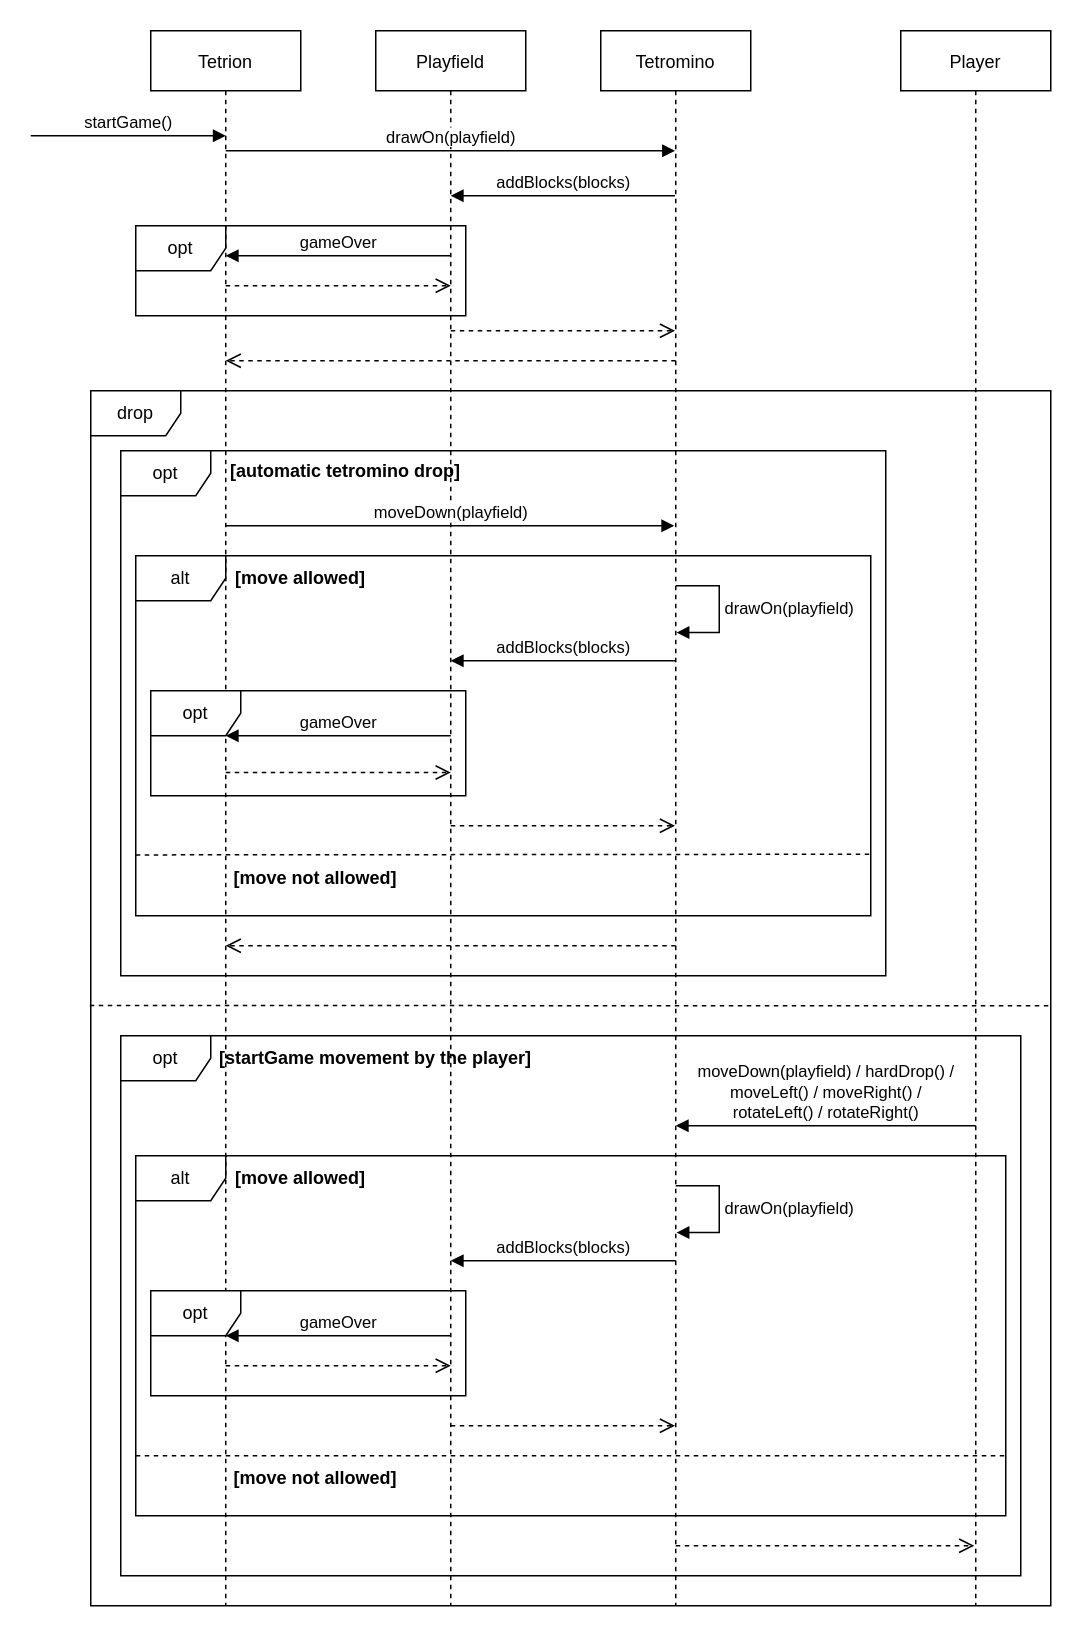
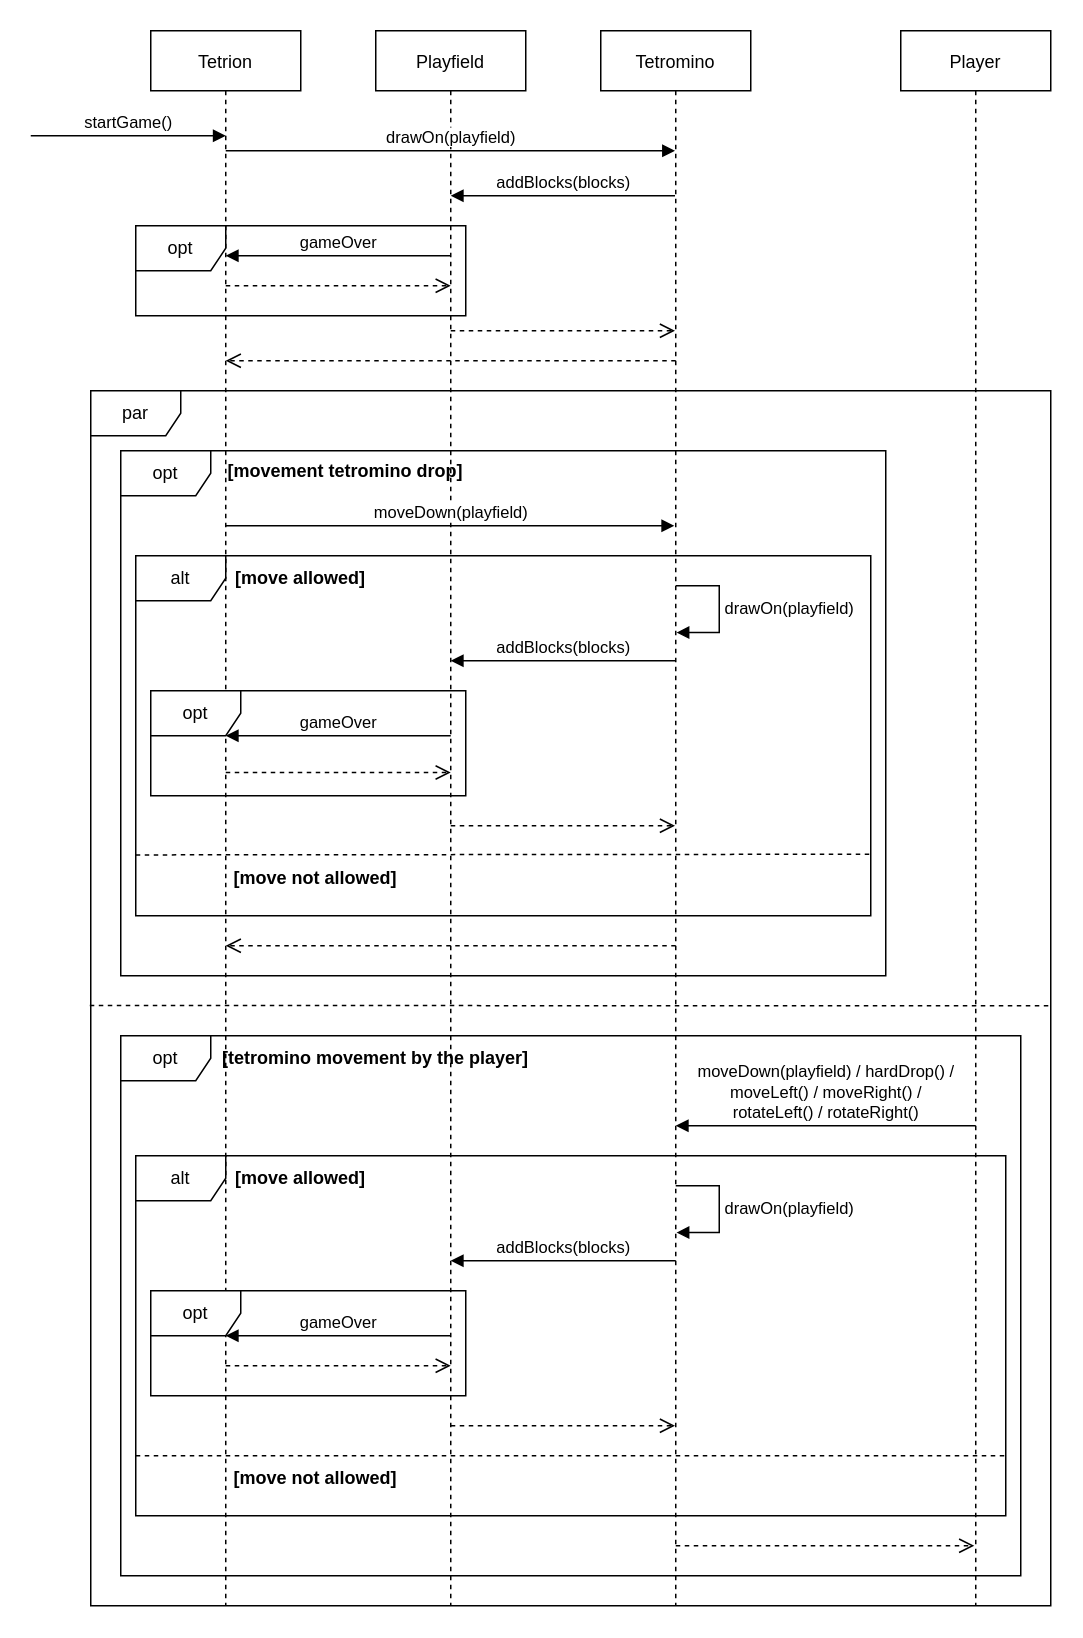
node "drop": label "drop" -> "par"
node "[automatic tetromino drop]": label "[automatic tetromino drop]" -> "[movement tetromino drop]"
node "[startGame movement by the player]": label "[startGame movement by the player]" -> "[tetromino movement by the player]"
